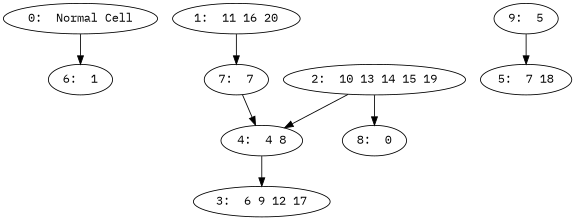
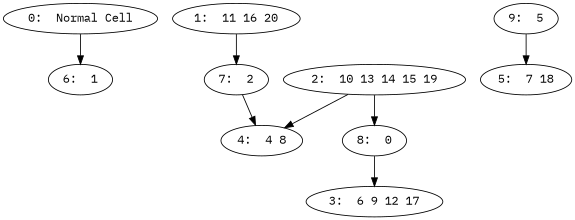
node "7:  7": label "7:  7" -> "7:  2"
edge "4:  4 8" -> "3:  6 9 12 17": now "8:  0" -> "3:  6 9 12 17"
